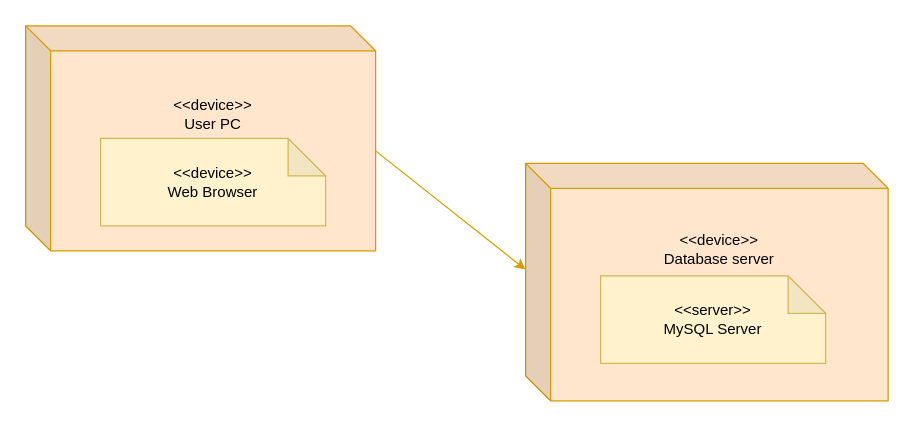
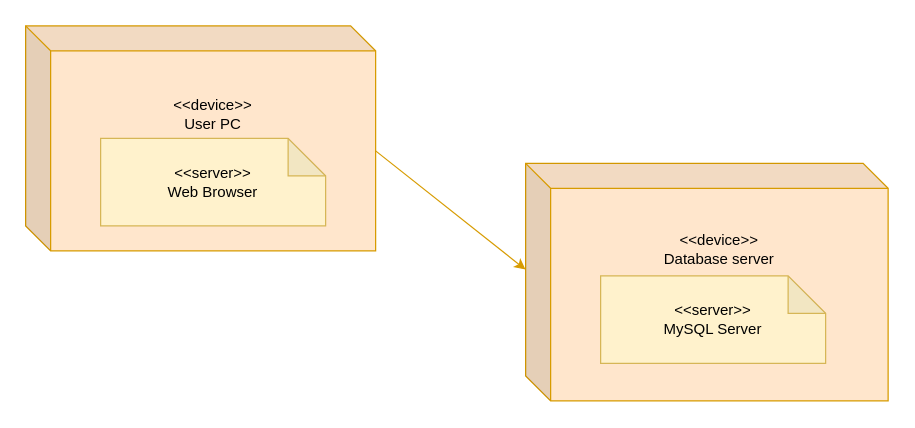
node "<<device>> Web Browser": label "<<device>> Web Browser" -> "<<server>> Web Browser"
